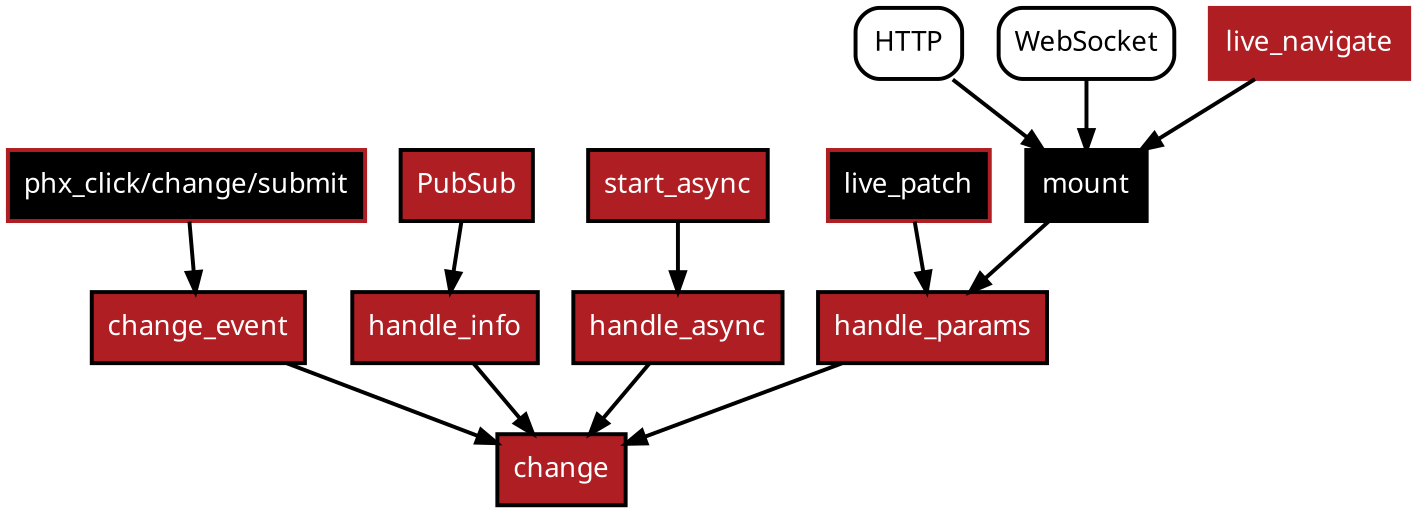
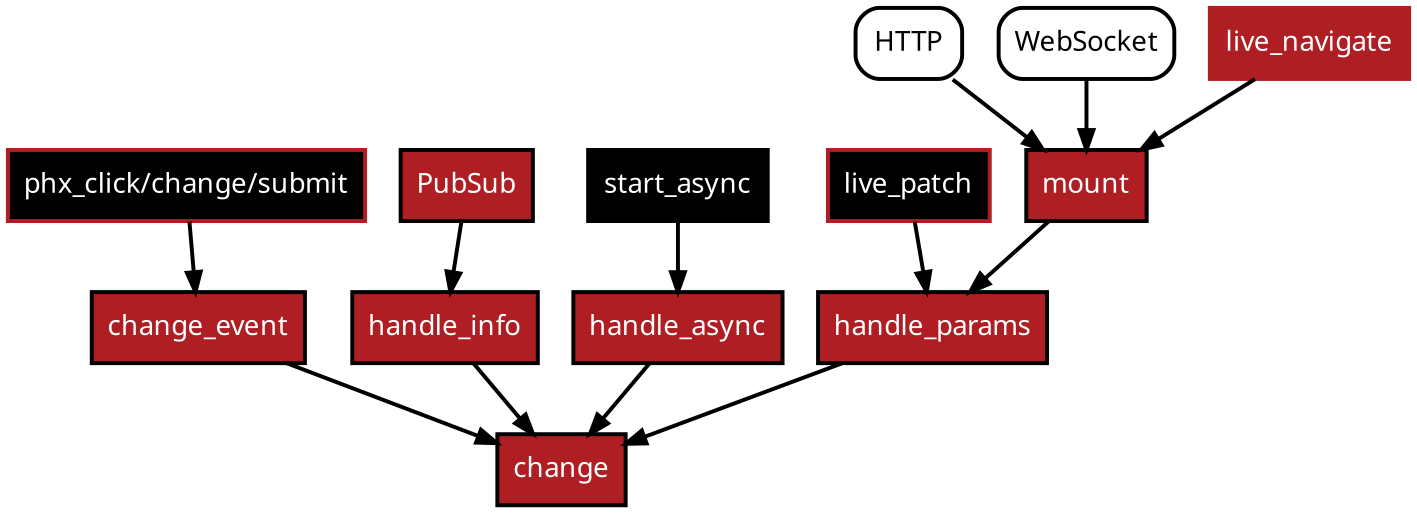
node "start_async": fillcolor #af1e23 -> black
node "mount": fillcolor black -> #af1e23
